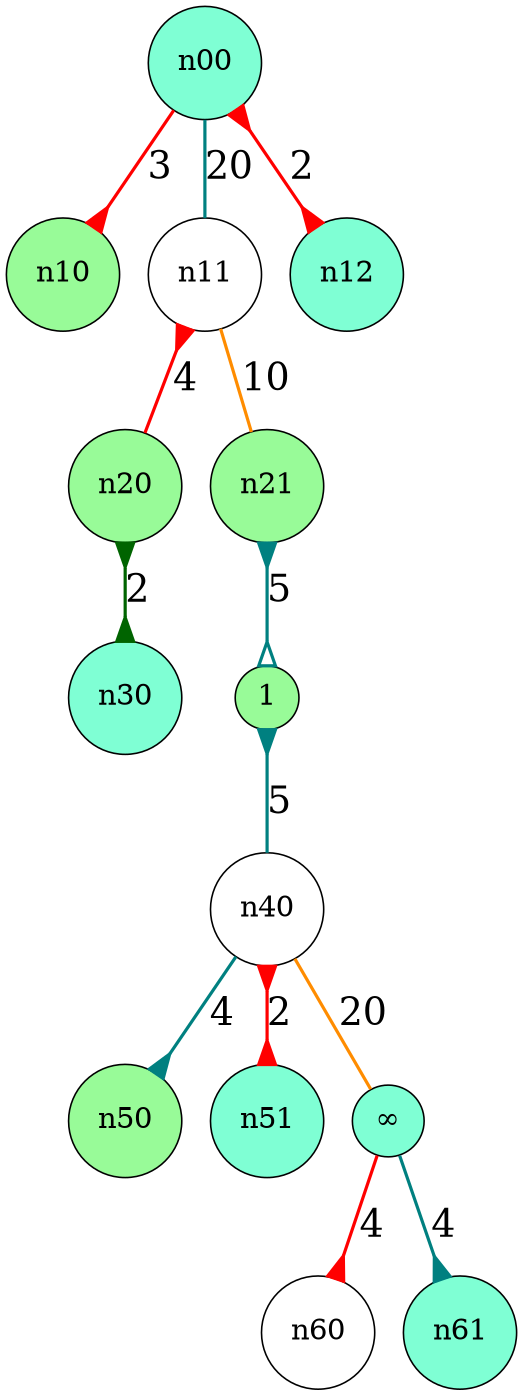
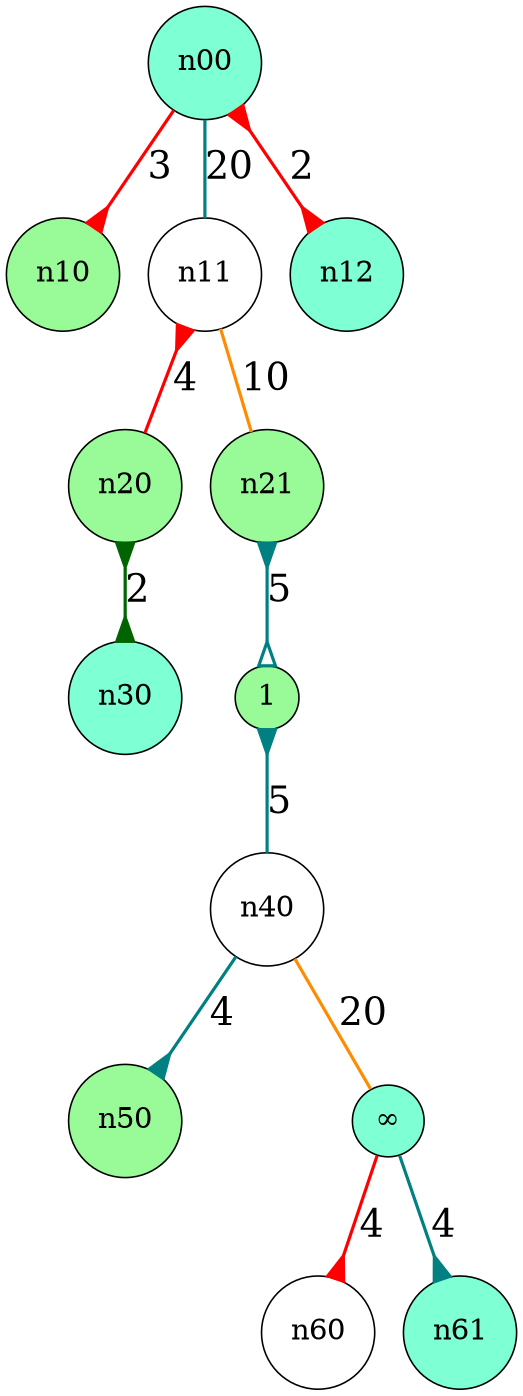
node "n51": removed
